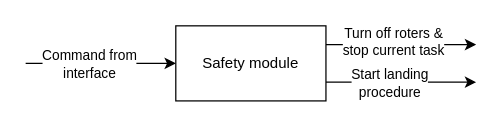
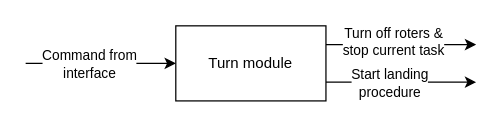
node "Safety module": label "Safety module" -> "Turn module"
